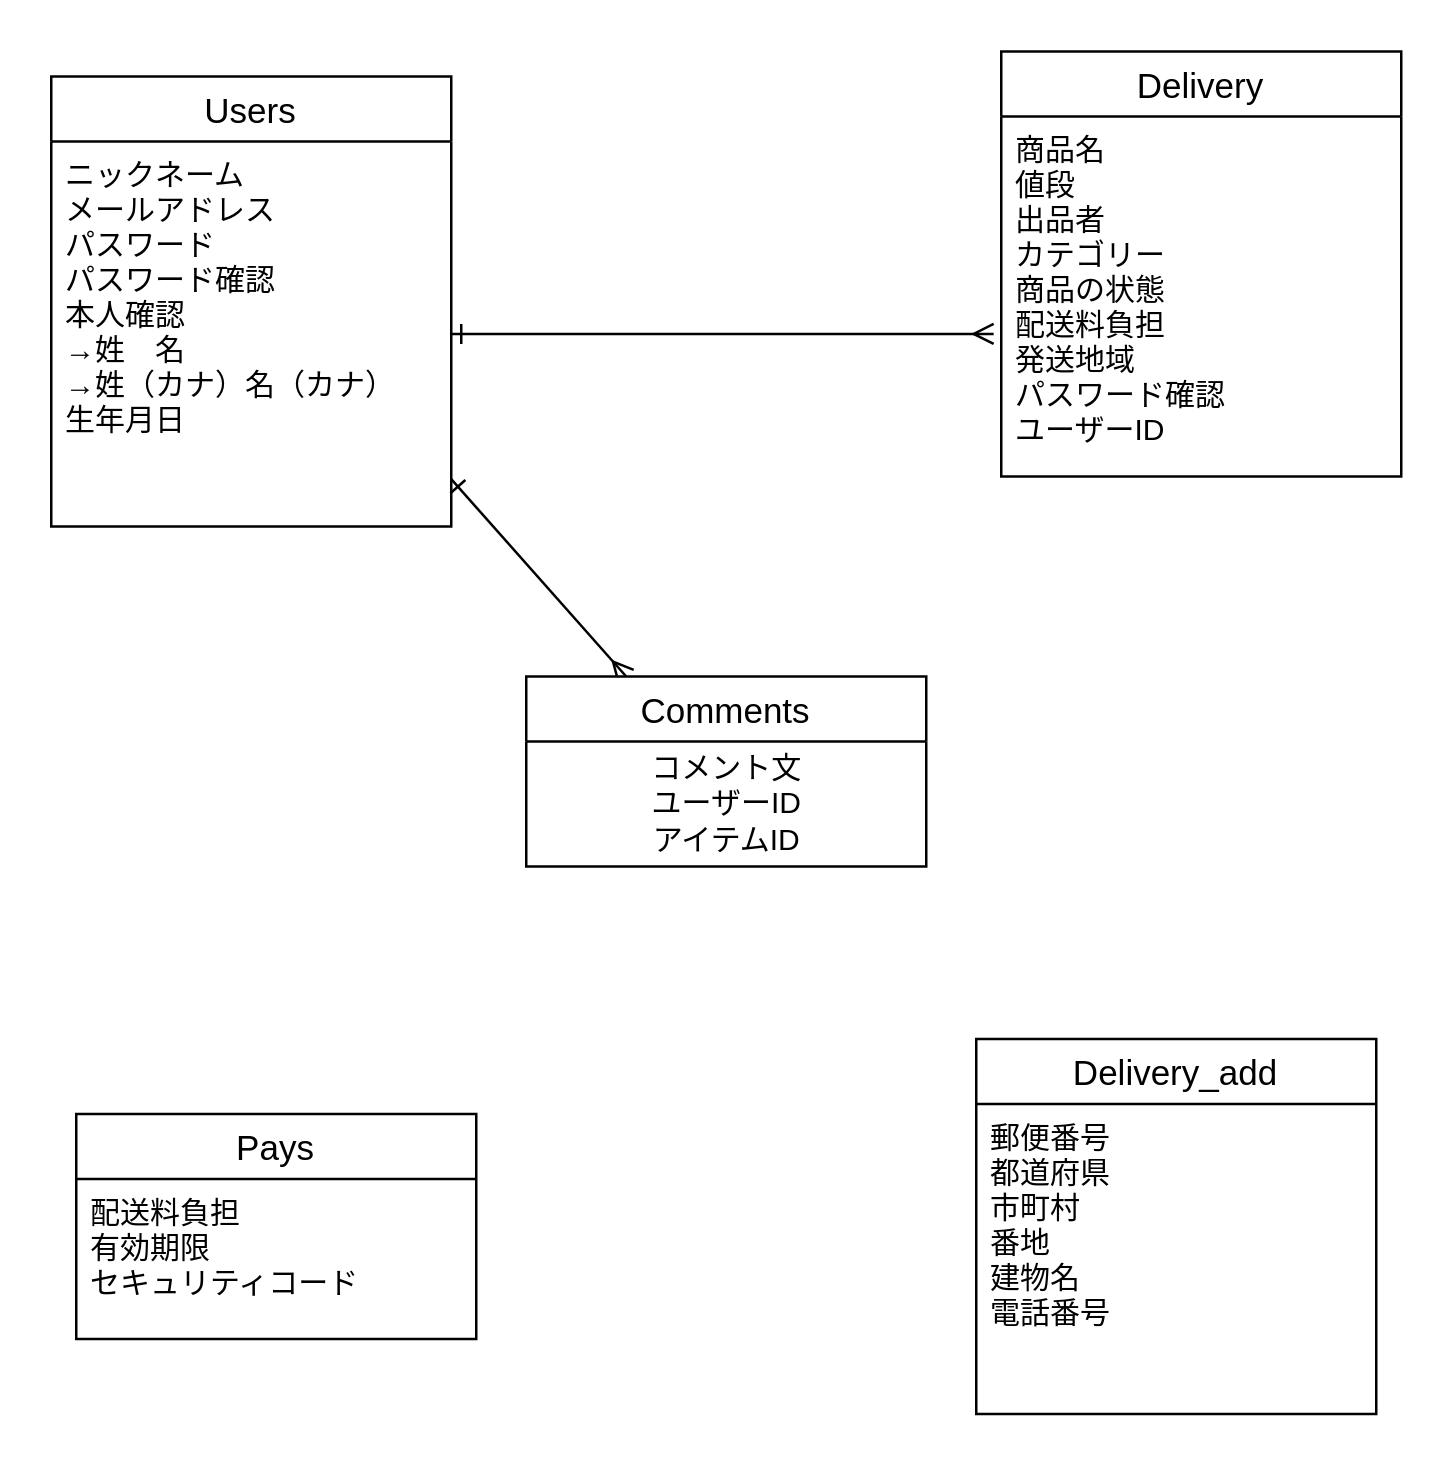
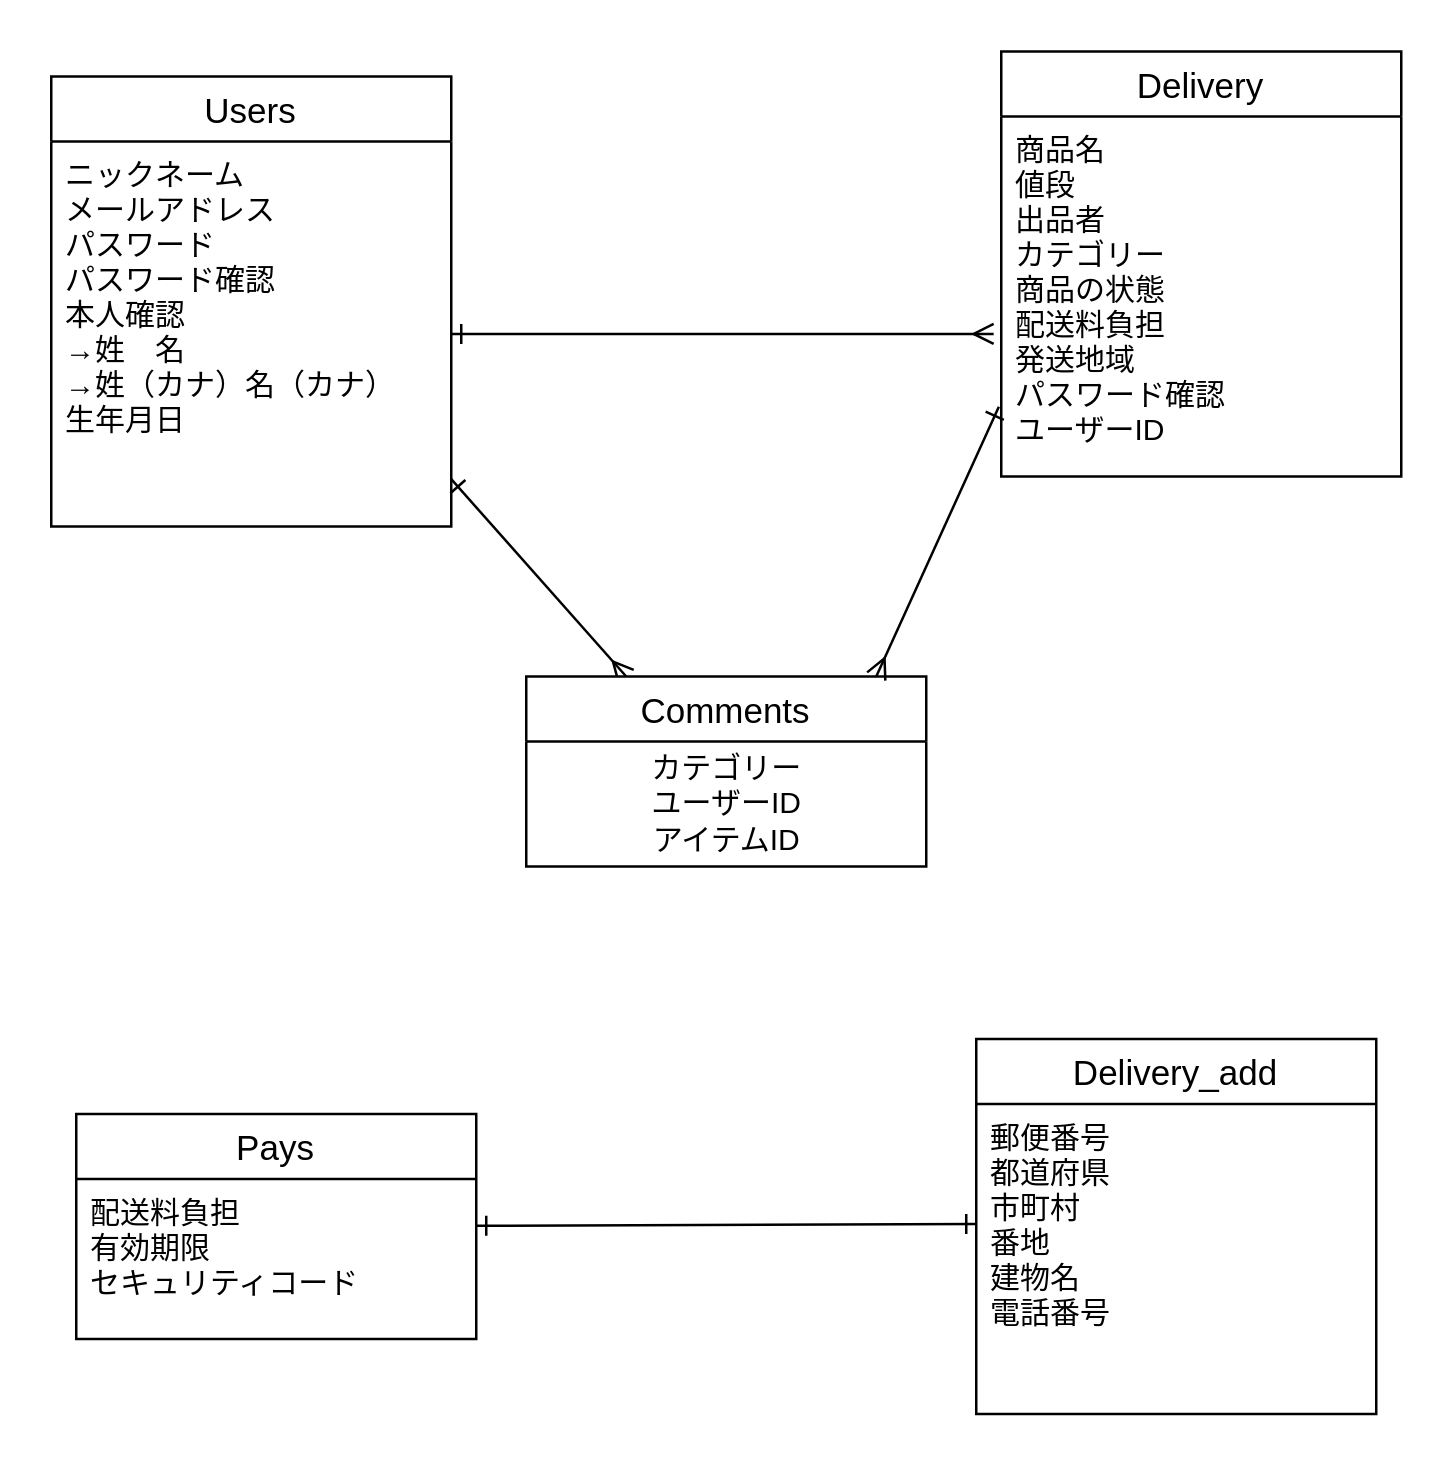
edge "商品名 値段 出品者 カテゴリー 商品の状態 配送料負担 発送地域 パスワード確認 ユーザーID" -- "Comments": added
node "コメント文 ユーザーID アイテムID": label "コメント文 ユーザーID アイテムID" -> "カテゴリー ユーザーID アイテムID"
edge "Pays" -- "郵便番号 都道府県 市町村 番地 建物名 電話番号": added
